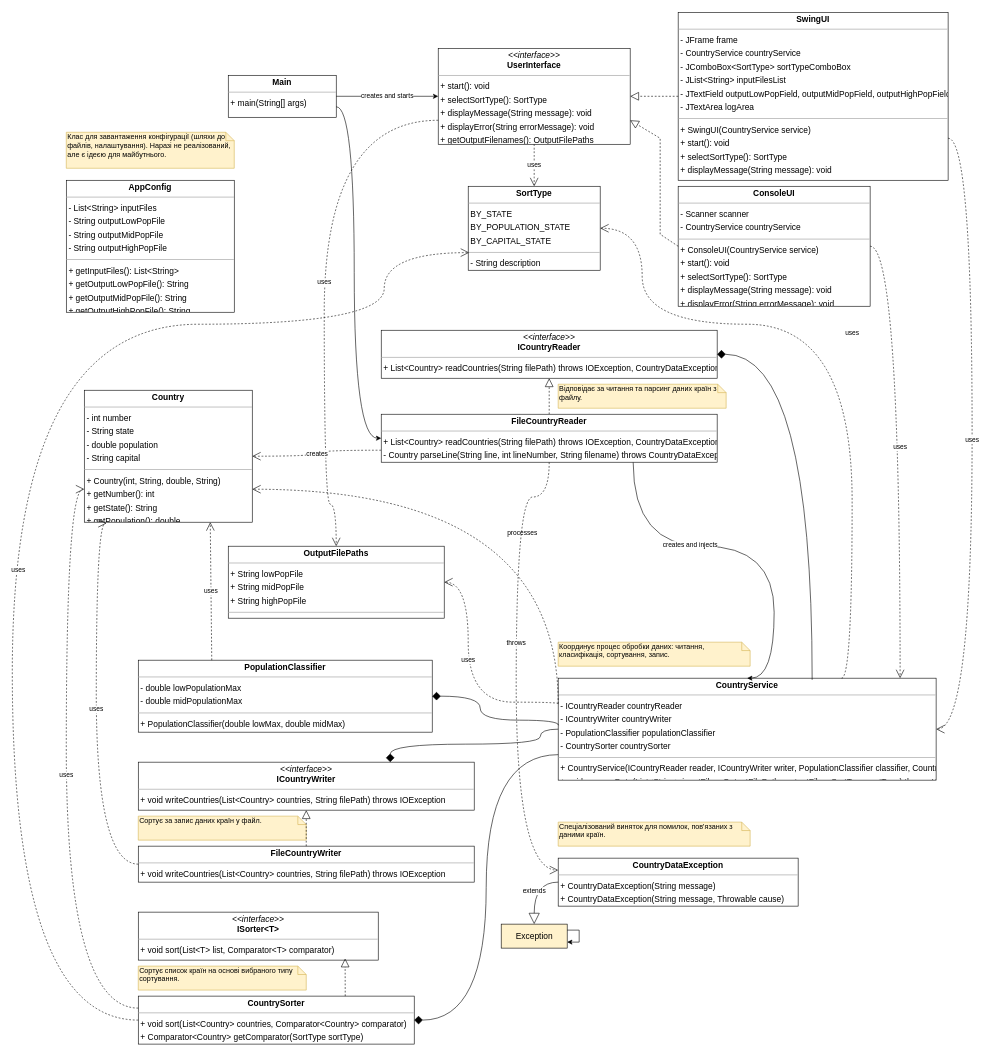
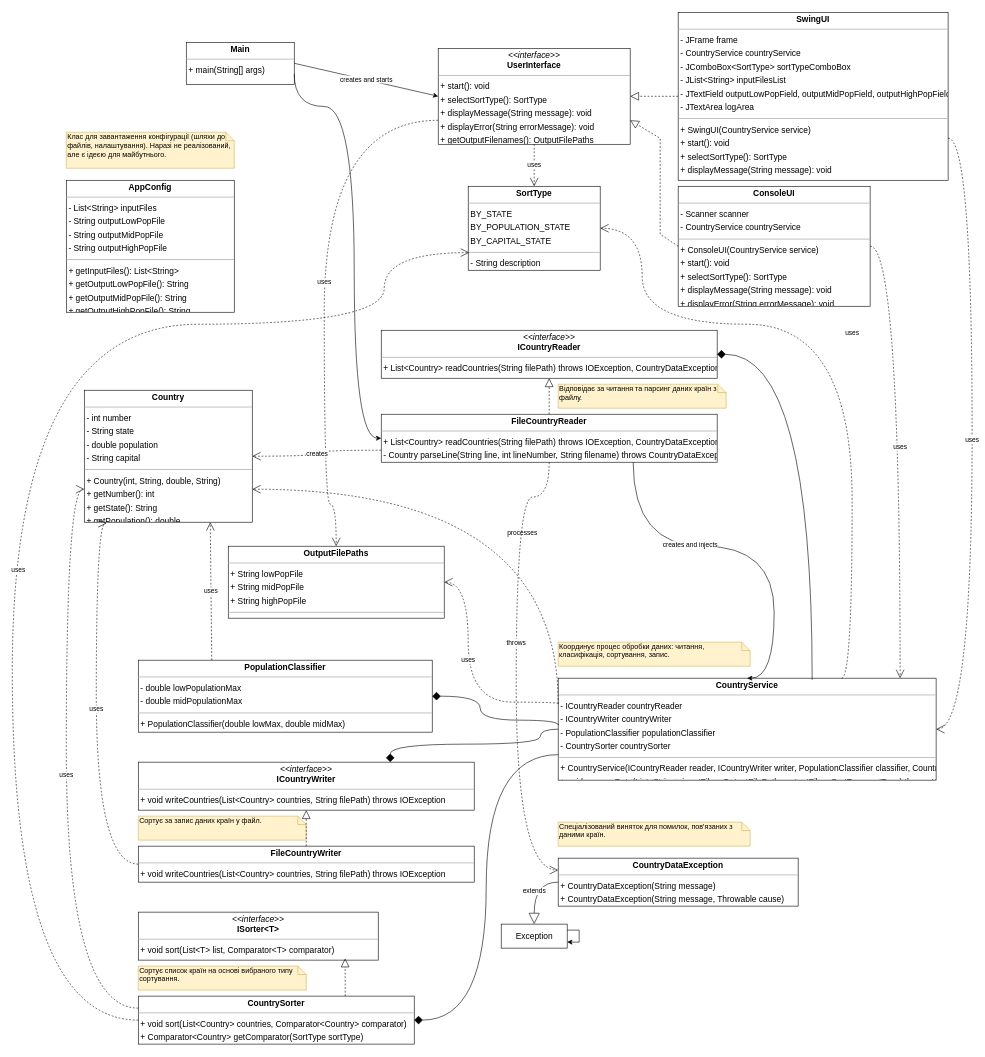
node "Main + main(String[] args)": moved (282, 96) -> (240, 63)
node "Exception": fillcolor #fff2cc -> #ffffff
